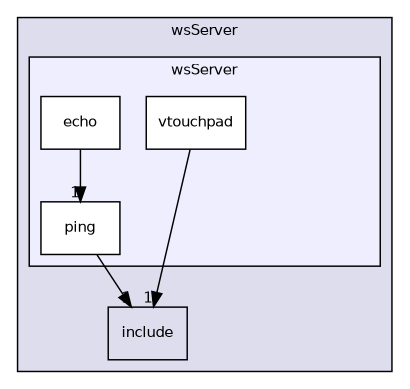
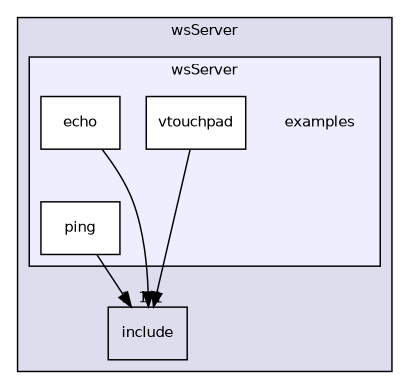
node "examples": added
edge "echo" -> "ping": now "echo" -> "include"
